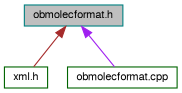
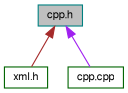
node "obmolecformat.h": label "obmolecformat.h" -> "cpp.h"
node "obmolecformat.cpp": label "obmolecformat.cpp" -> "cpp.cpp"
